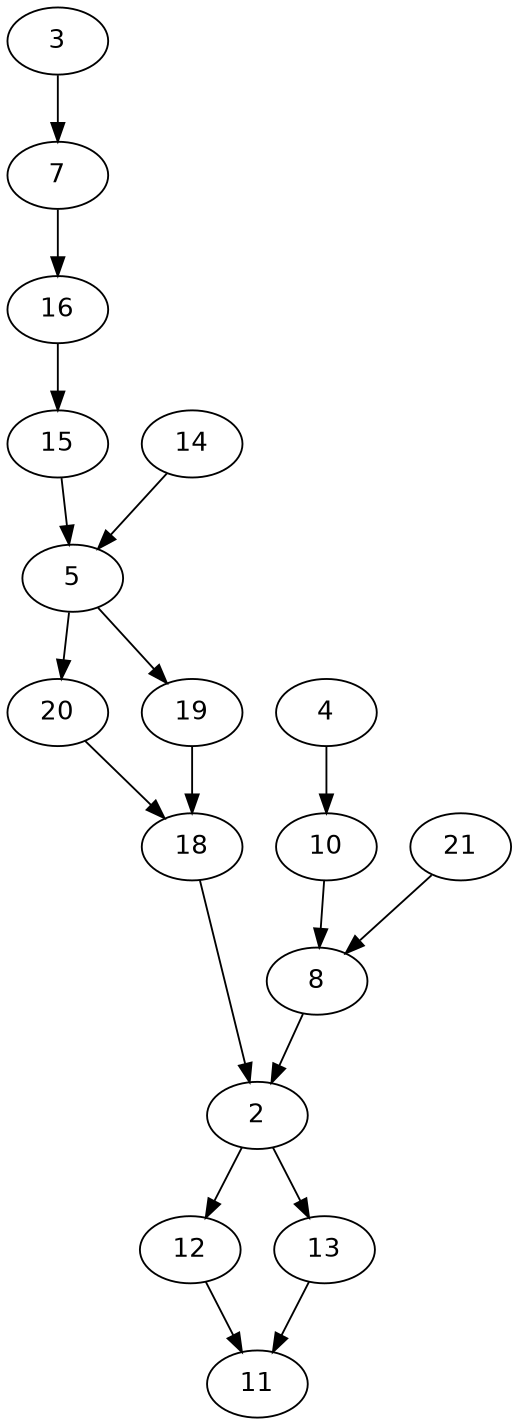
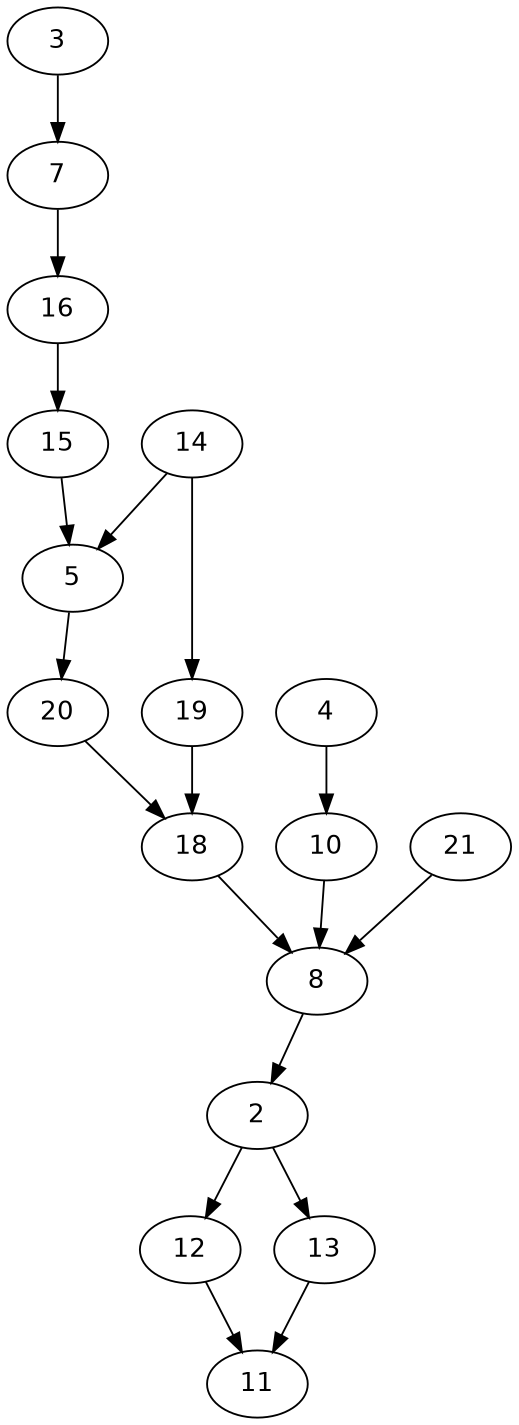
edge "5" -> "19": now "14" -> "19"
edge "18" -> "2": now "18" -> "8"
